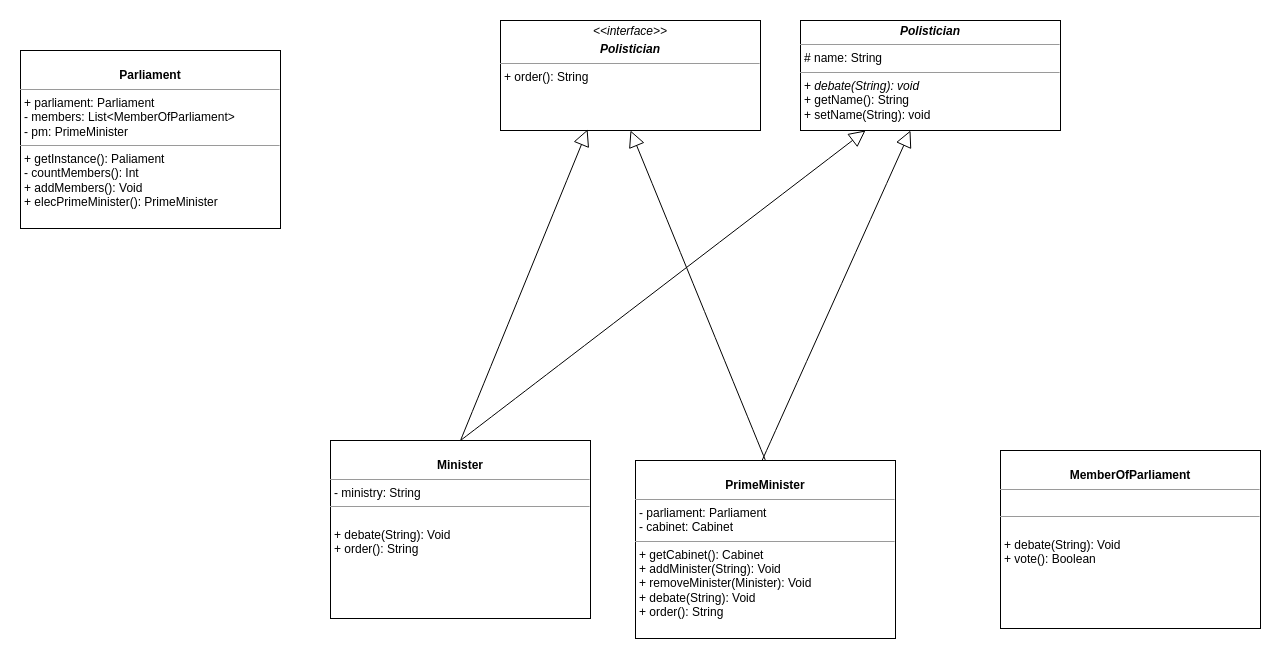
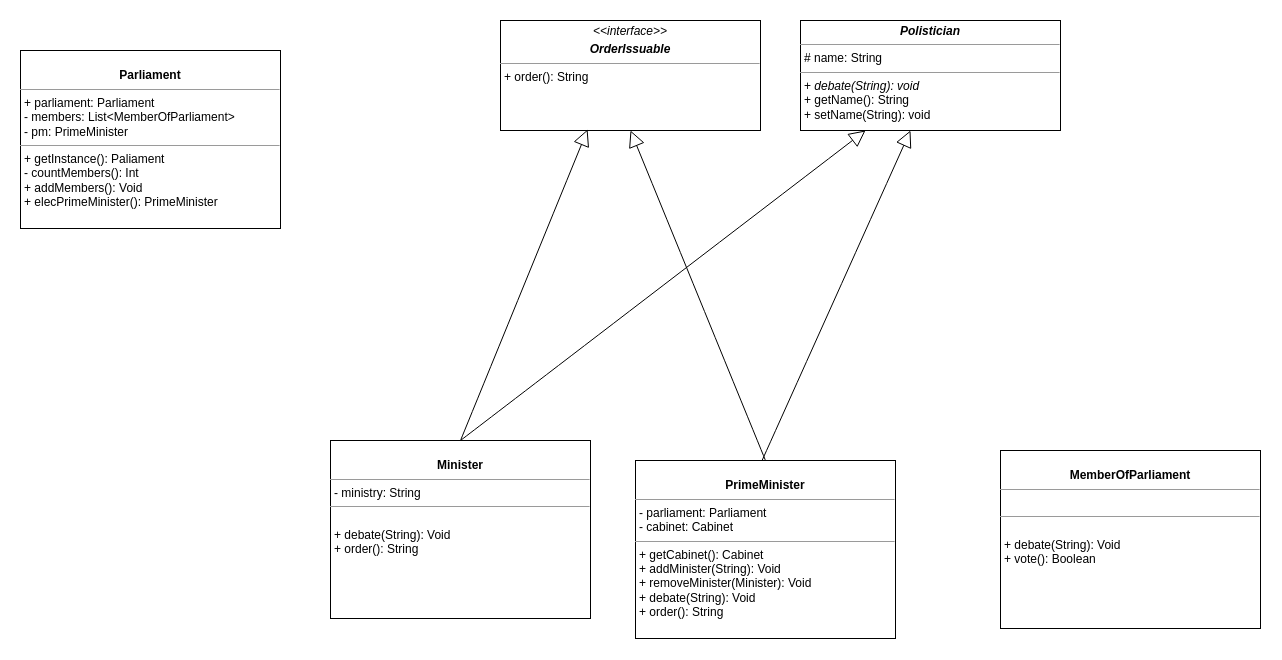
node "<<interface>> Polistician + order(): String": label "<<interface>> Polistician + order(): String" -> "<<interface>> OrderIssuable + order(): String"
